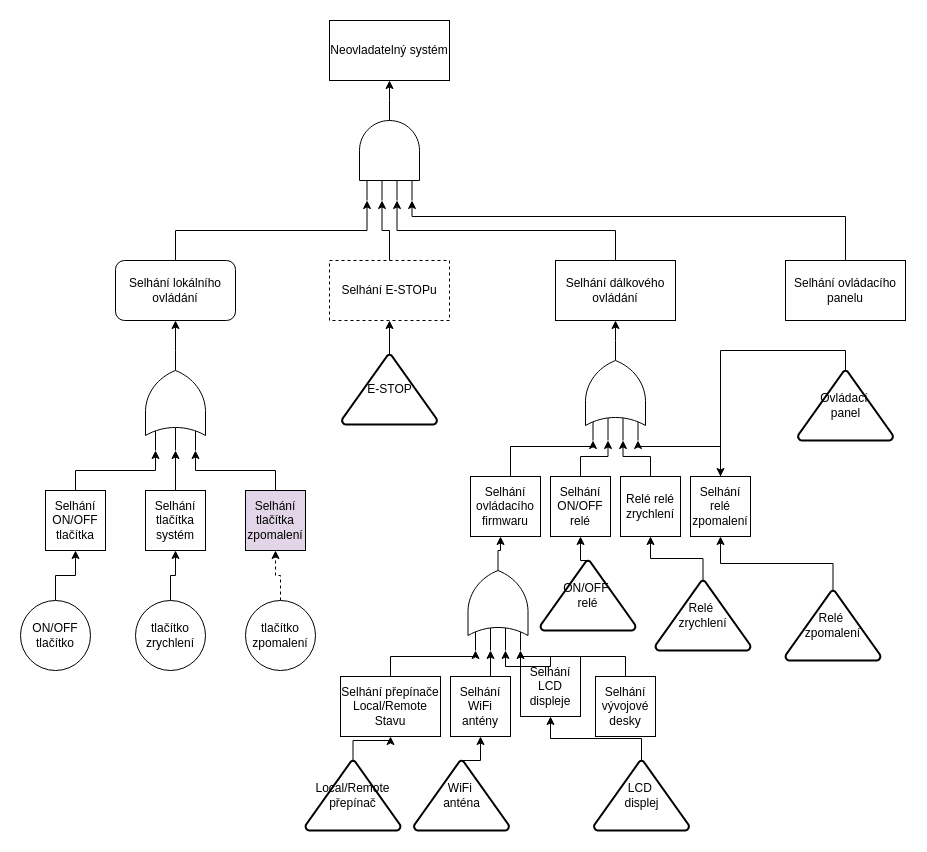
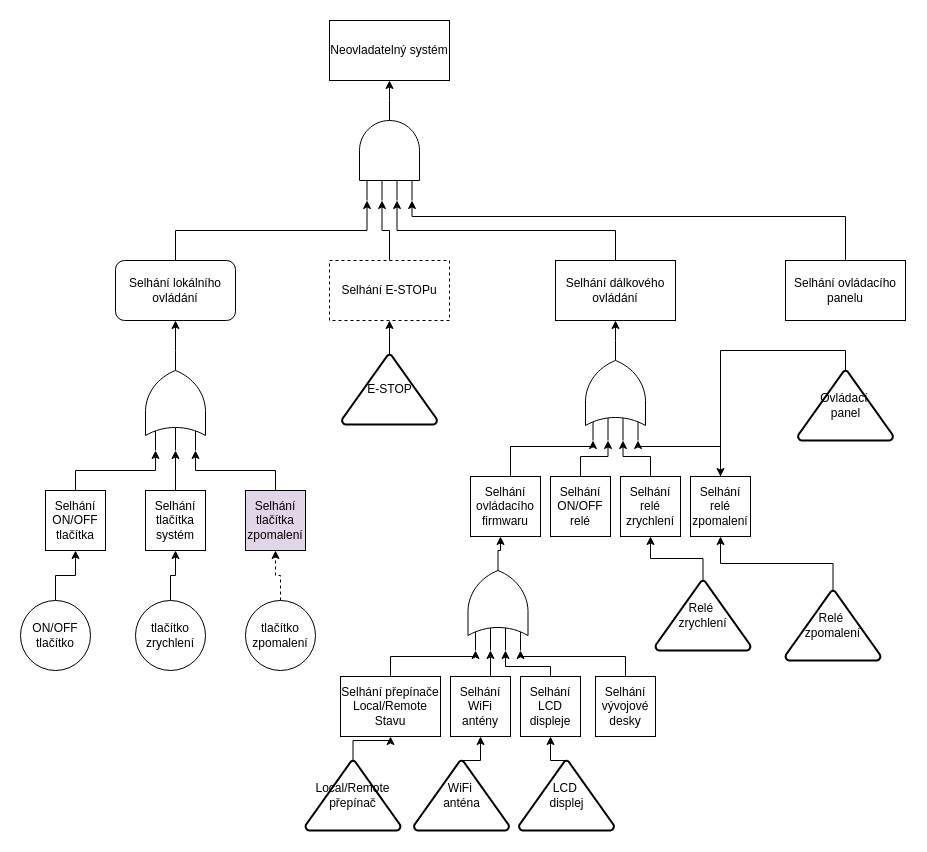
node "Relé relé zrychlení": label "Relé relé zrychlení" -> "Selhání relé zrychlení"
edge "ON/OFF relé" -> "Selhání ON/OFF relé": removed
node "ON/OFF relé": removed
node "Selhání LCD displeje": moved (551, 687) -> (551, 707)
node "LCD displej": moved (642, 796) -> (567, 796)
